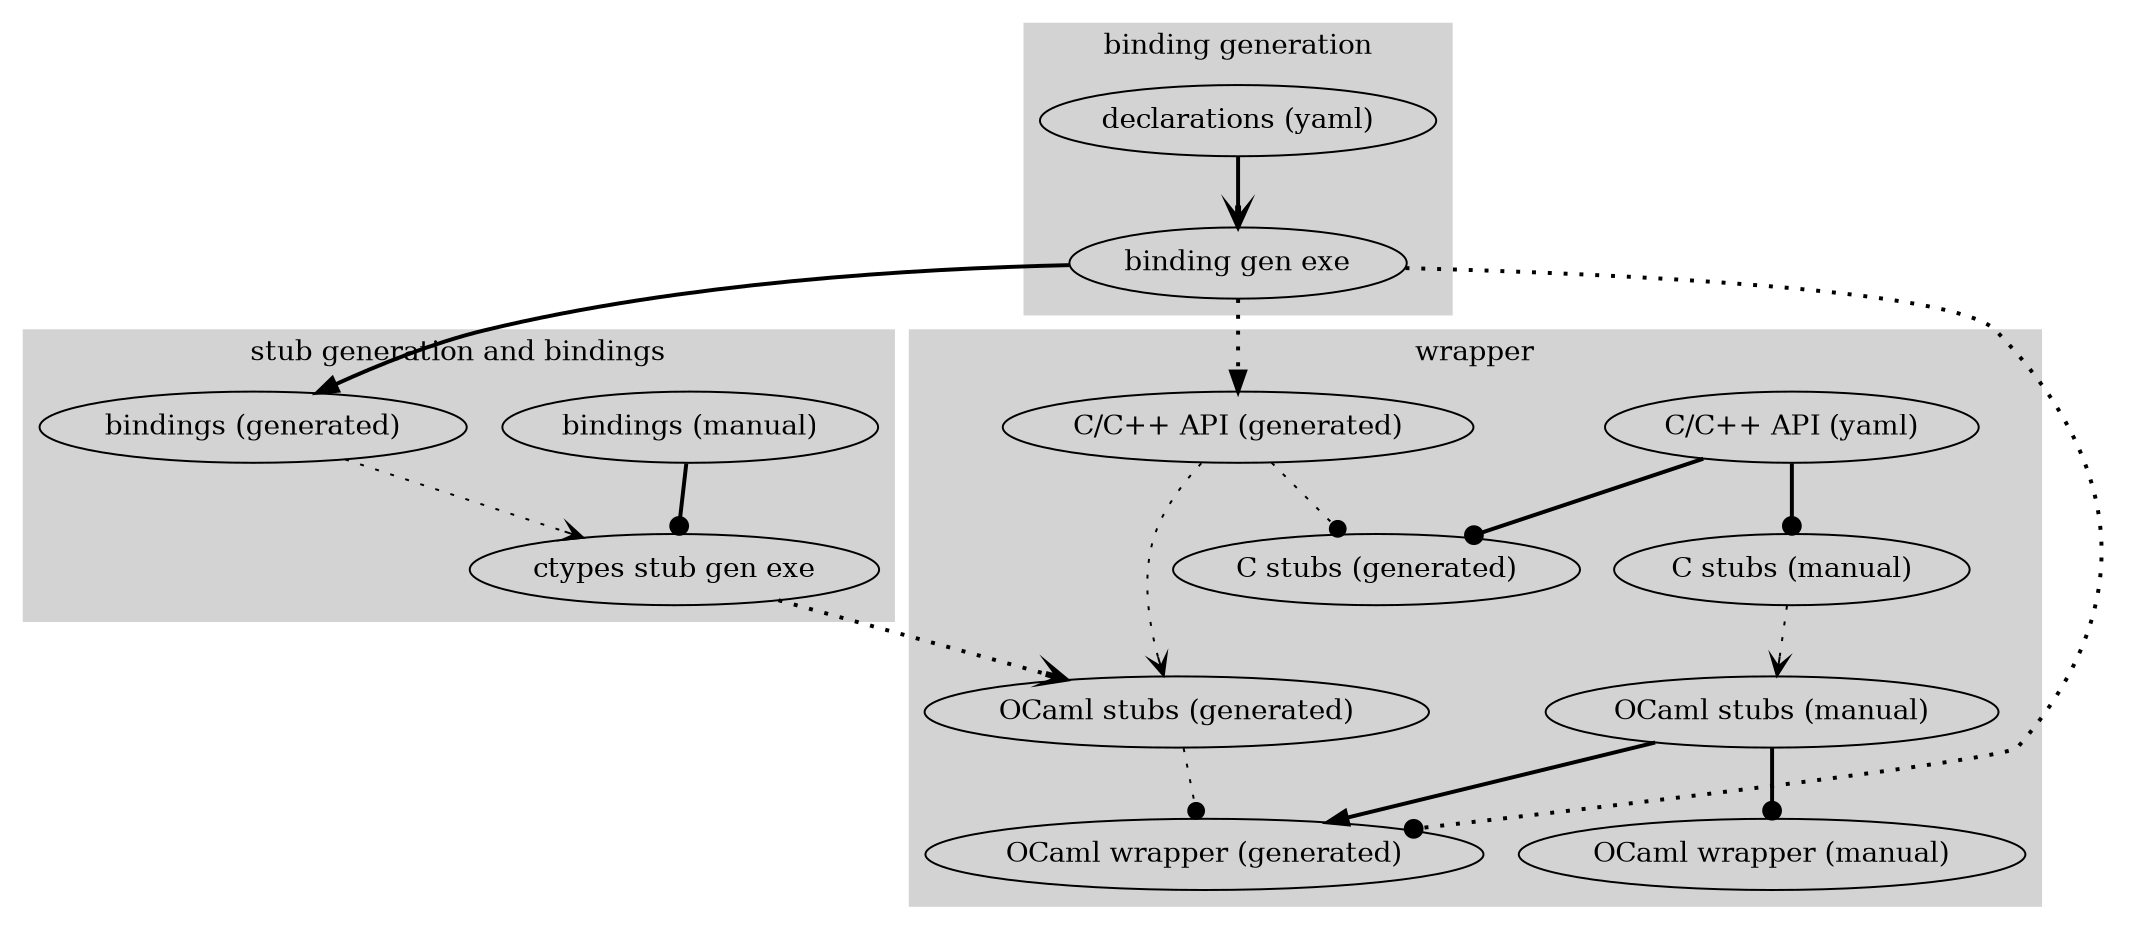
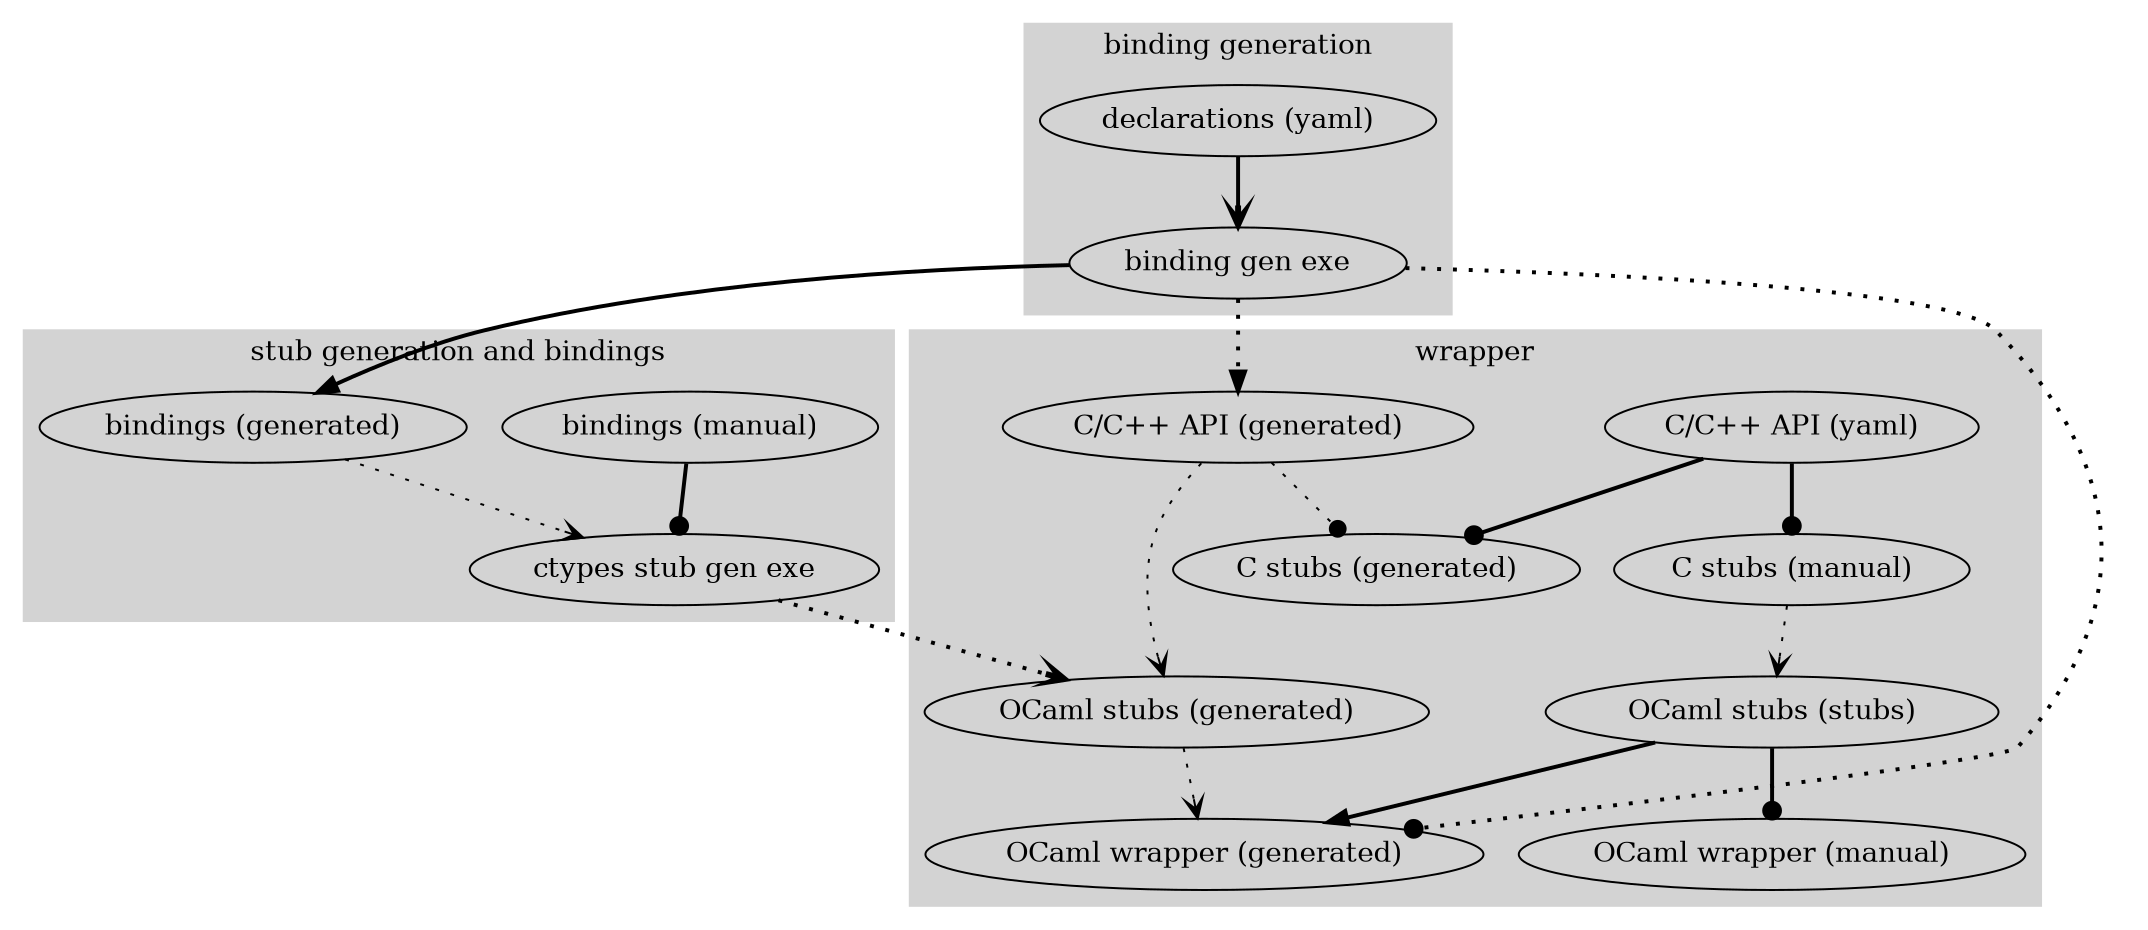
node "OCaml stubs (manual)": label "OCaml stubs (manual)" -> "OCaml stubs (stubs)"
edge "OCaml stubs (generated)" -> "OCaml wrapper (generated)": arrowhead dot -> vee
